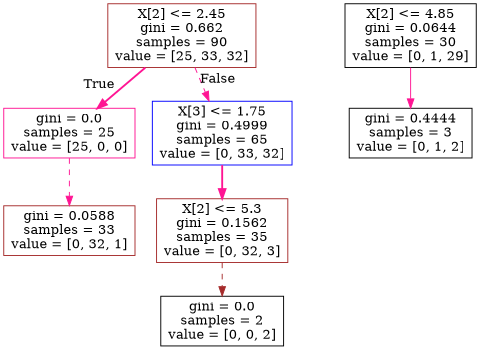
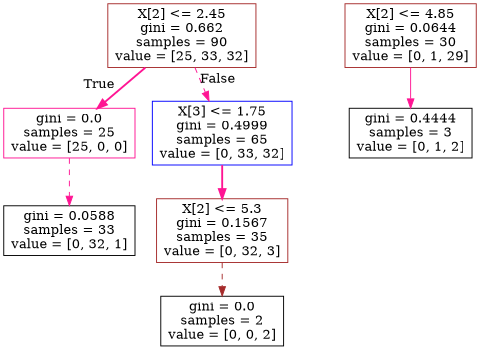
node "X[2] <= 4.85 gini = 0.0644 samples = 30 value = [0, 1, 29]": color black -> brown
node "gini = 0.0588 samples = 33 value = [0, 32, 1]": color brown -> black
node "X[2] <= 5.3 gini = 0.1562 samples = 35 value = [0, 32, 3]": label "X[2] <= 5.3 gini = 0.1562 samples = 35 value = [0, 32, 3]" -> "X[2] <= 5.3 gini = 0.1567 samples = 35 value = [0, 32, 3]"
